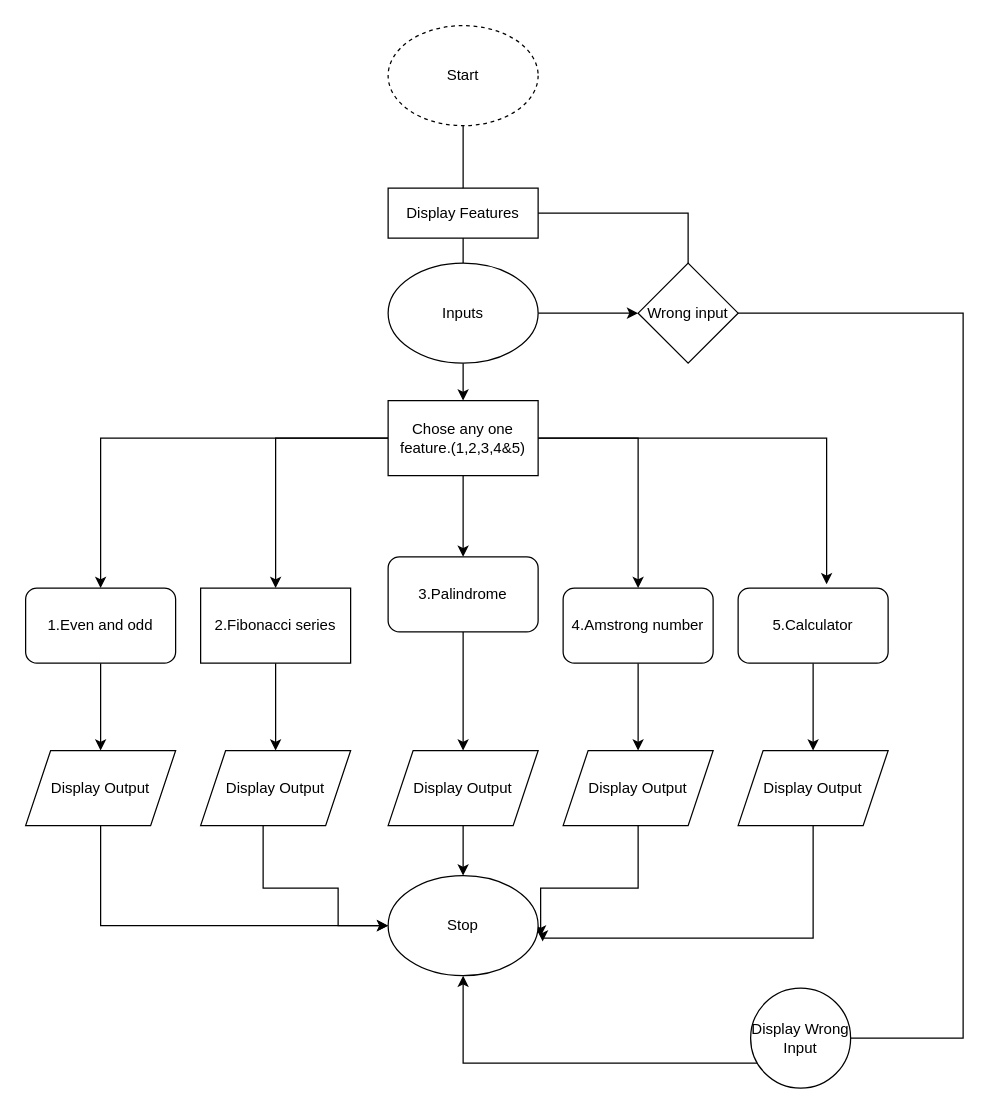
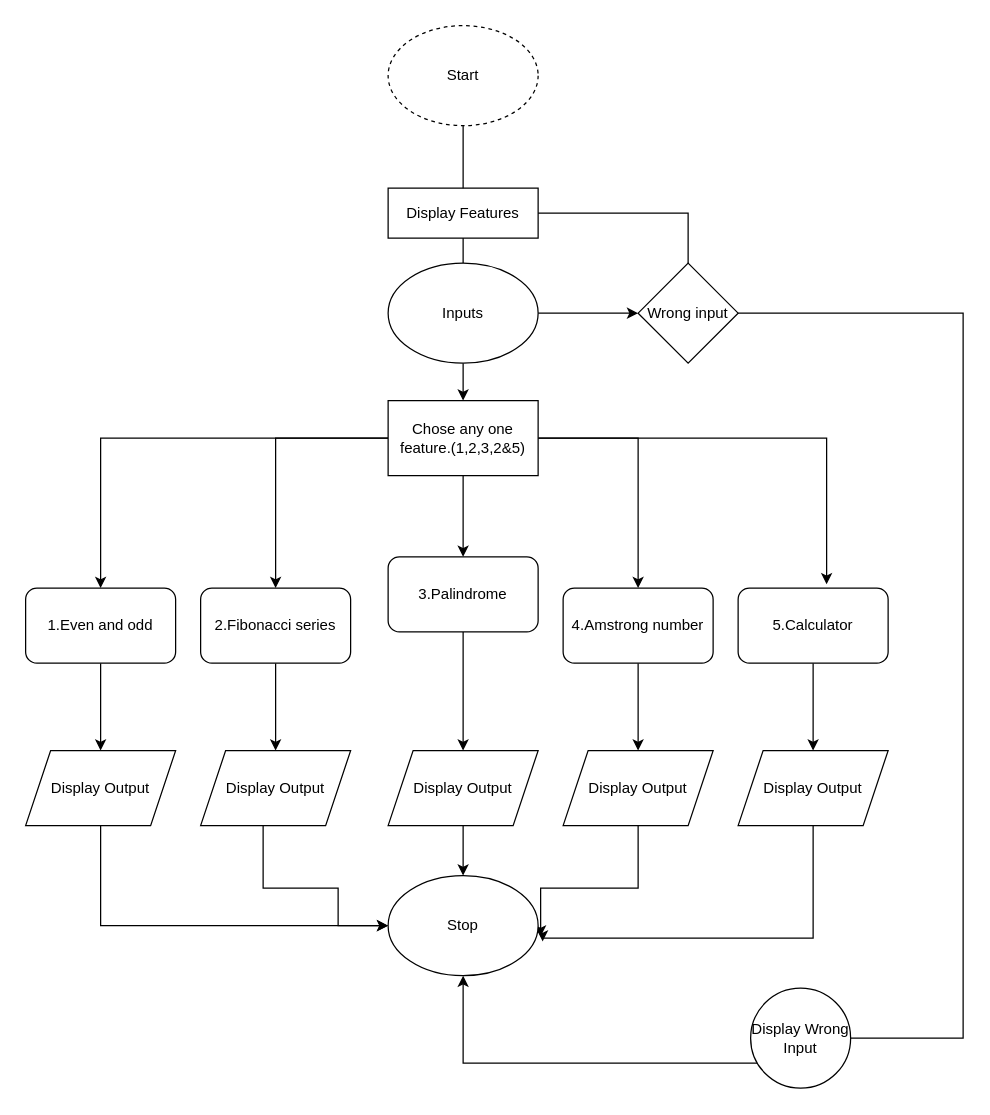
node "Chose any one feature.(1,2,3,4&5)": label "Chose any one feature.(1,2,3,4&5)" -> "Chose any one feature.(1,2,3,2&5)"
node "2.Fibonacci series": shape rectangle -> rounded rectangle
